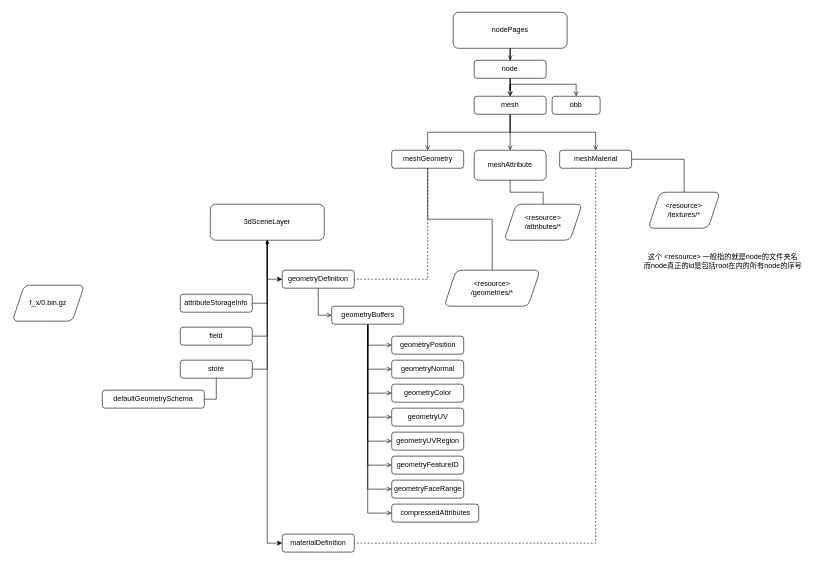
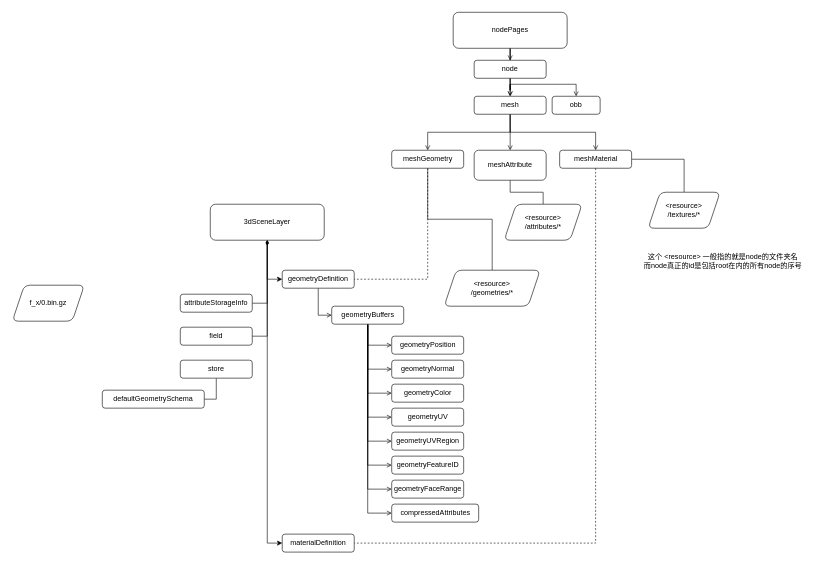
edge "3dSceneLayer" -- "store": removed
